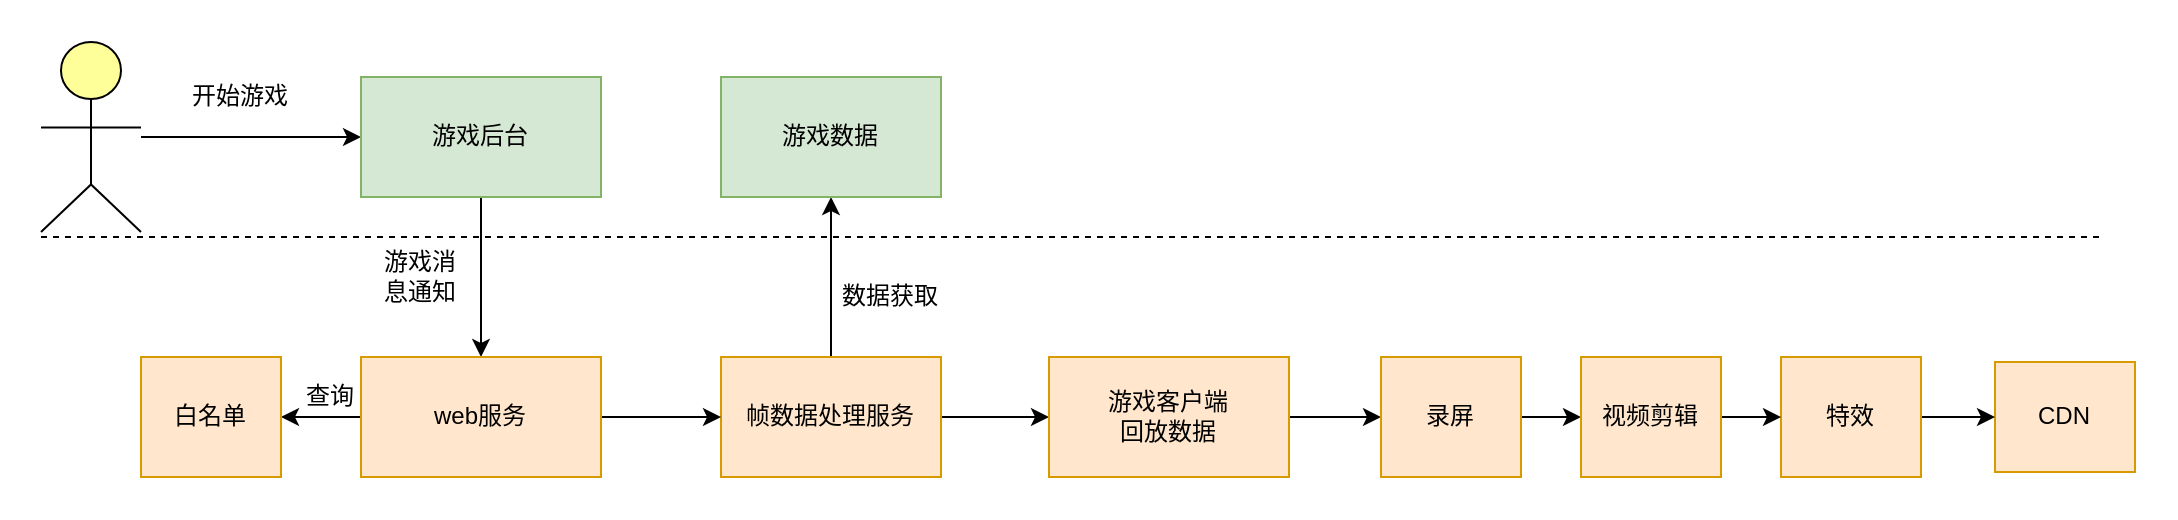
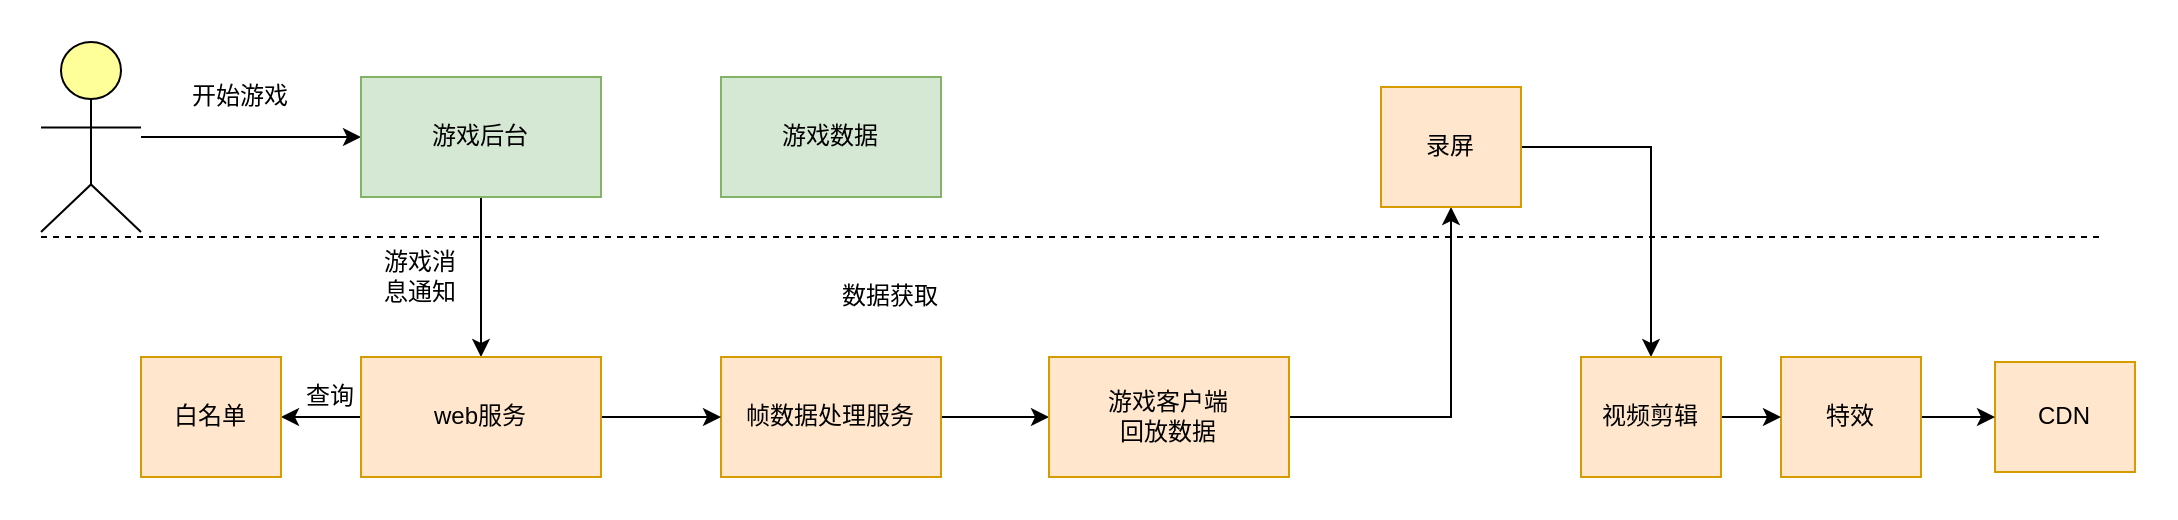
edge "帧数据处理服务" -> "游戏数据": removed
node "录屏": moved (1451, 417) -> (1451, 147)
